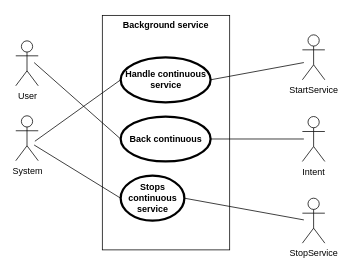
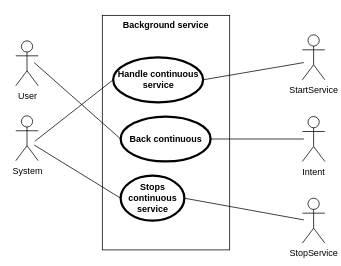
node "Handle continuous service": moved (166, 80) -> (158, 80)
